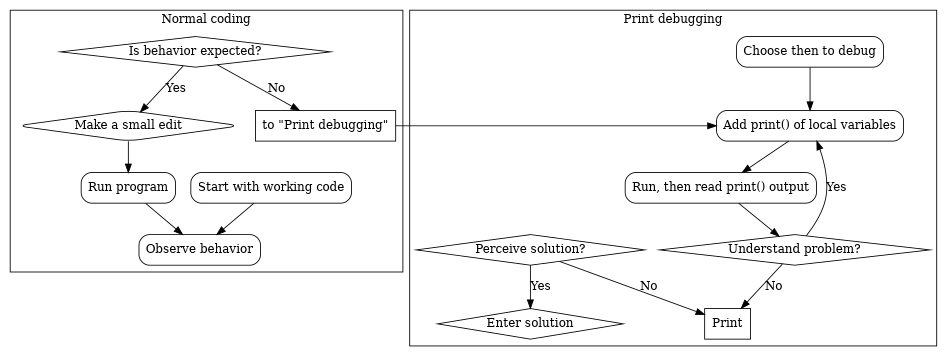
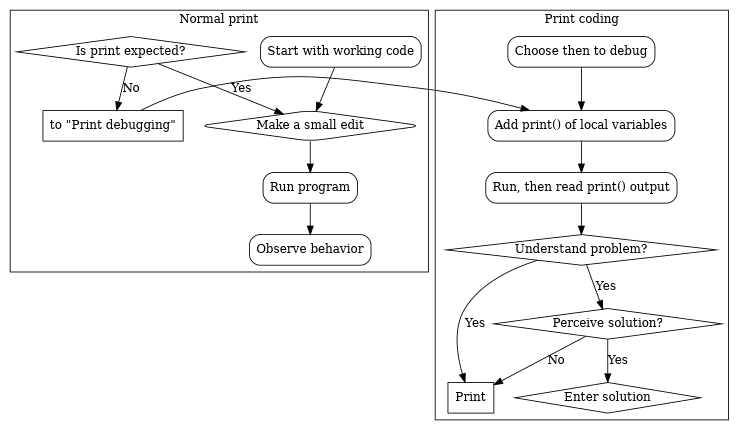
cluster "Normal coding": label "Normal coding" -> "Normal print"
cluster "Print debugging": label "Print debugging" -> "Print coding"
node "Is behavior expected?": label "Is behavior expected?" -> "Is print expected?"
edge "Understand problem?" -> "Add print() of local variables": now "Understand problem?" -> "Perceive solution?"
edge "Start with working code" -> "Observe behavior": now "Start with working code" -> "Make a small edit"
edge "Understand problem?" -> "Print": label "No" -> "Yes"
